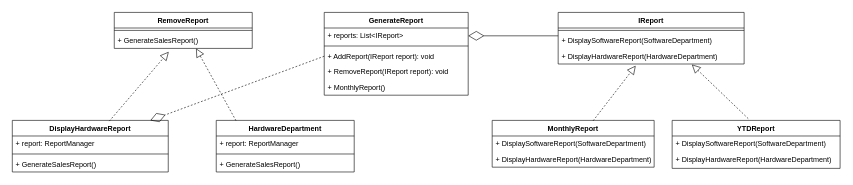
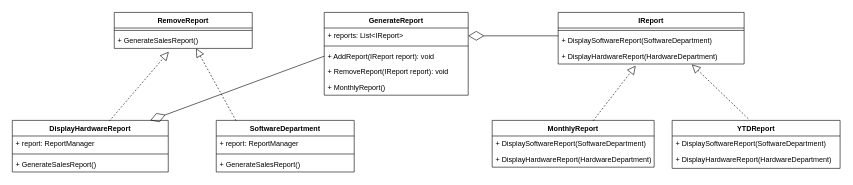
edge "+ AddReport(IReport report): void" -> "DisplayHardwareReport": style dashed -> solid
node "HardwareDepartment": label "HardwareDepartment" -> "SoftwareDepartment"
